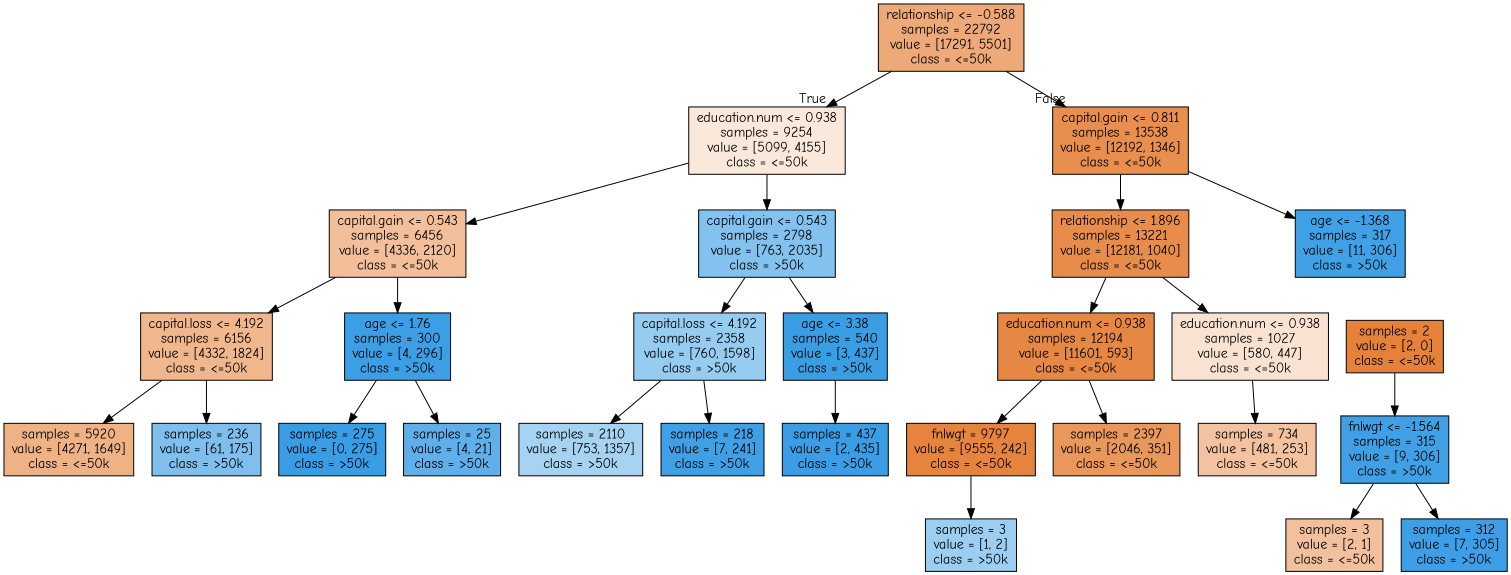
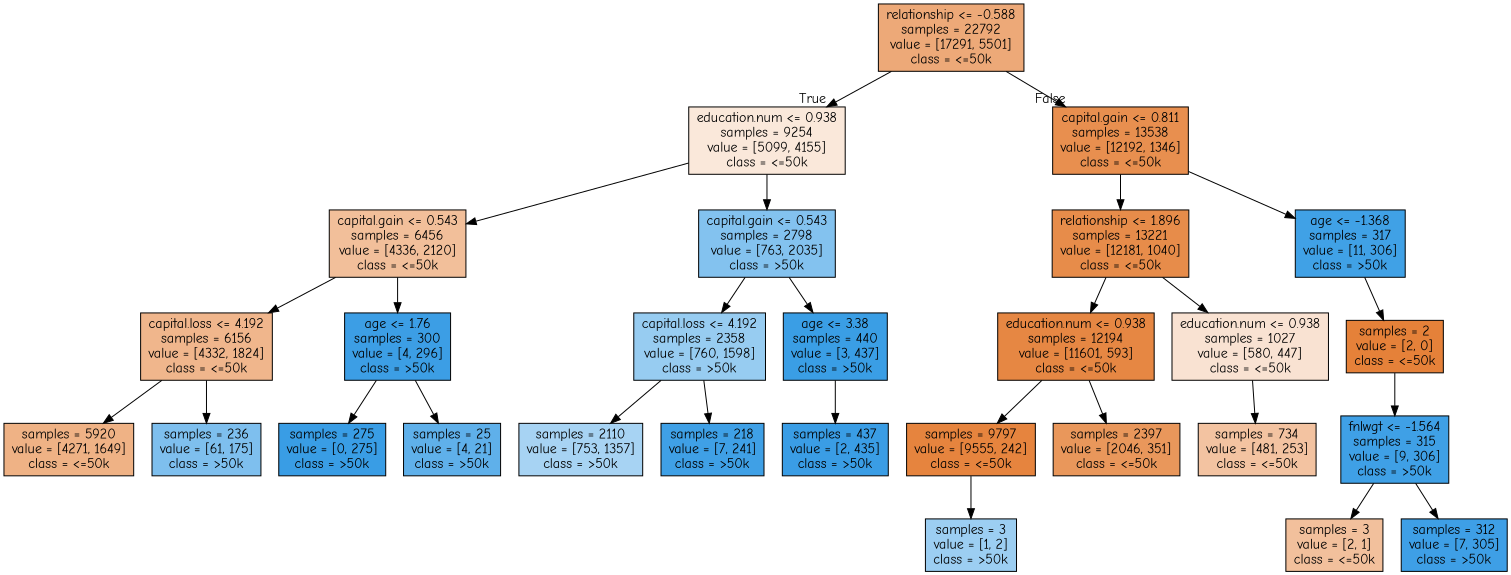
edge "age <= -1.368 samples = 317 value = [11, 306] class = >50k" -> "samples = 2 value = [2, 0] class = <=50k": added
node "age <= 3.38 samples = 540 value = [3, 437] class = >50k": label "age <= 3.38 samples = 540 value = [3, 437] class = >50k" -> "age <= 3.38 samples = 440 value = [3, 437] class = >50k"
node "fnlwgt = 9797 value = [9555, 242] class = <=50k": label "fnlwgt = 9797 value = [9555, 242] class = <=50k" -> "samples = 9797 value = [9555, 242] class = <=50k"
